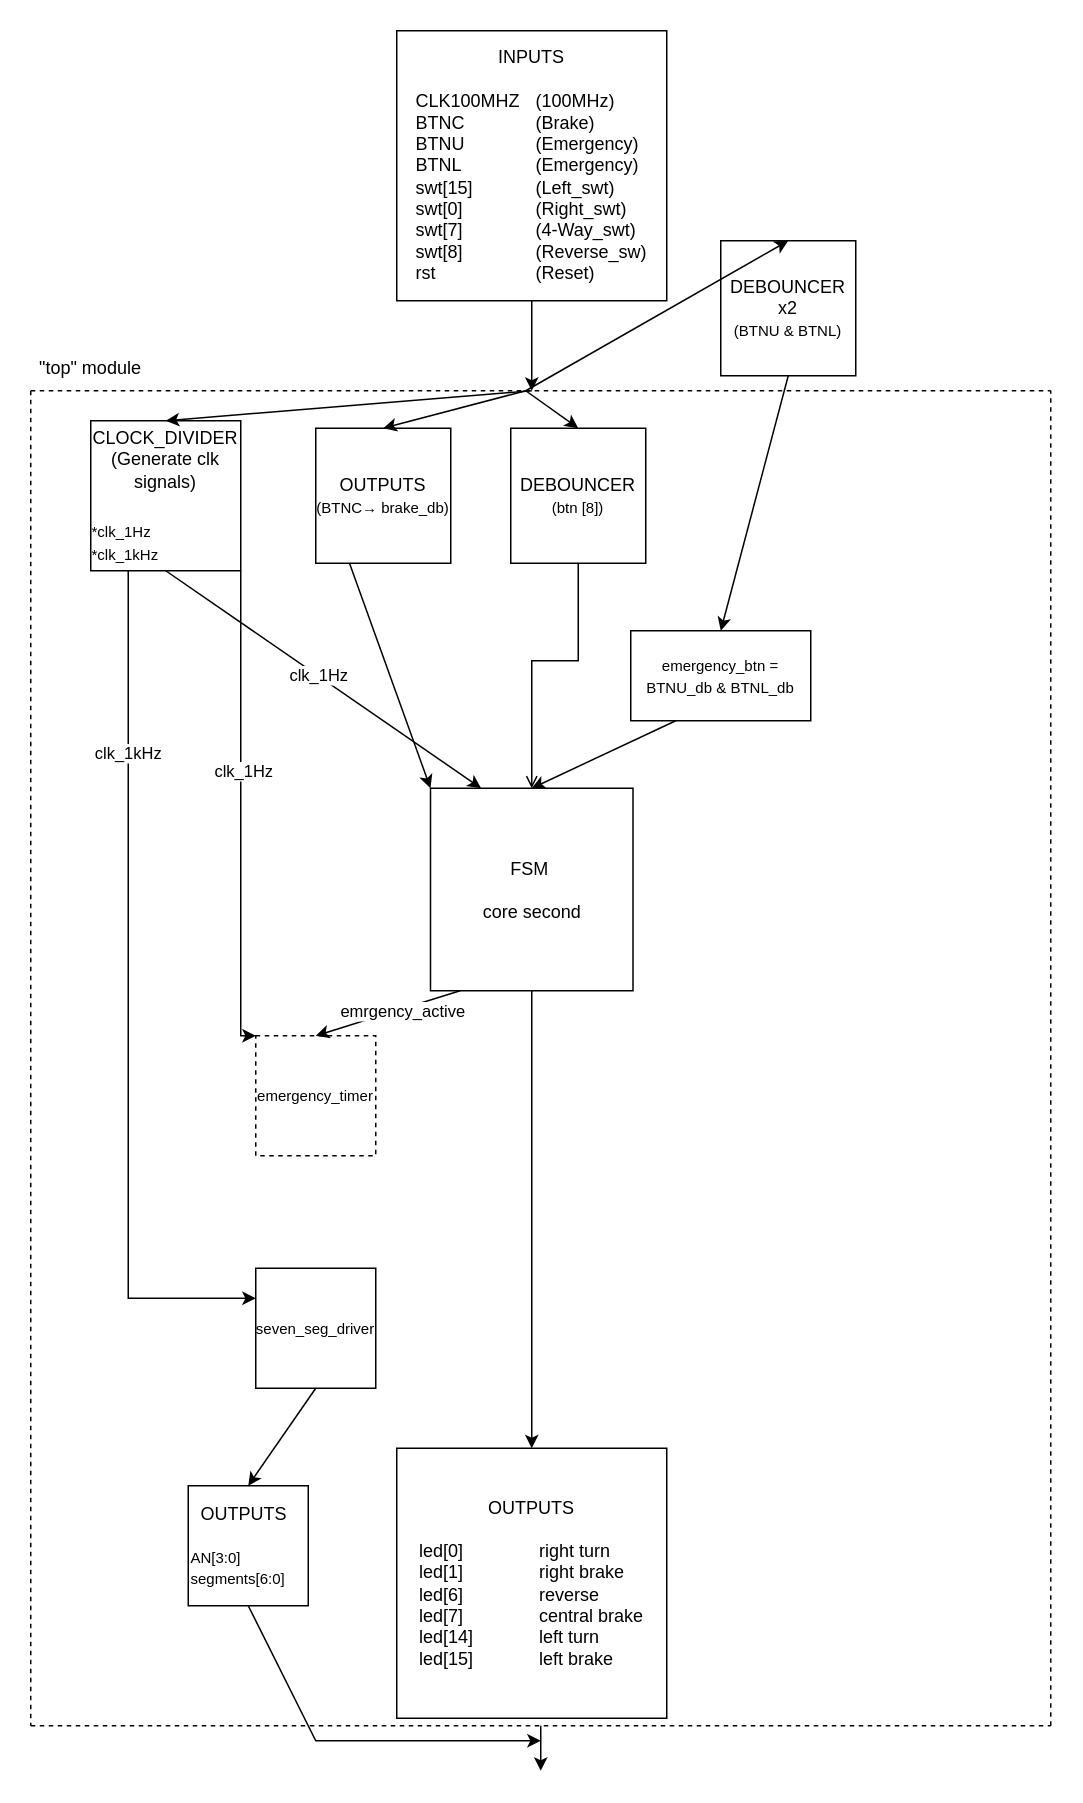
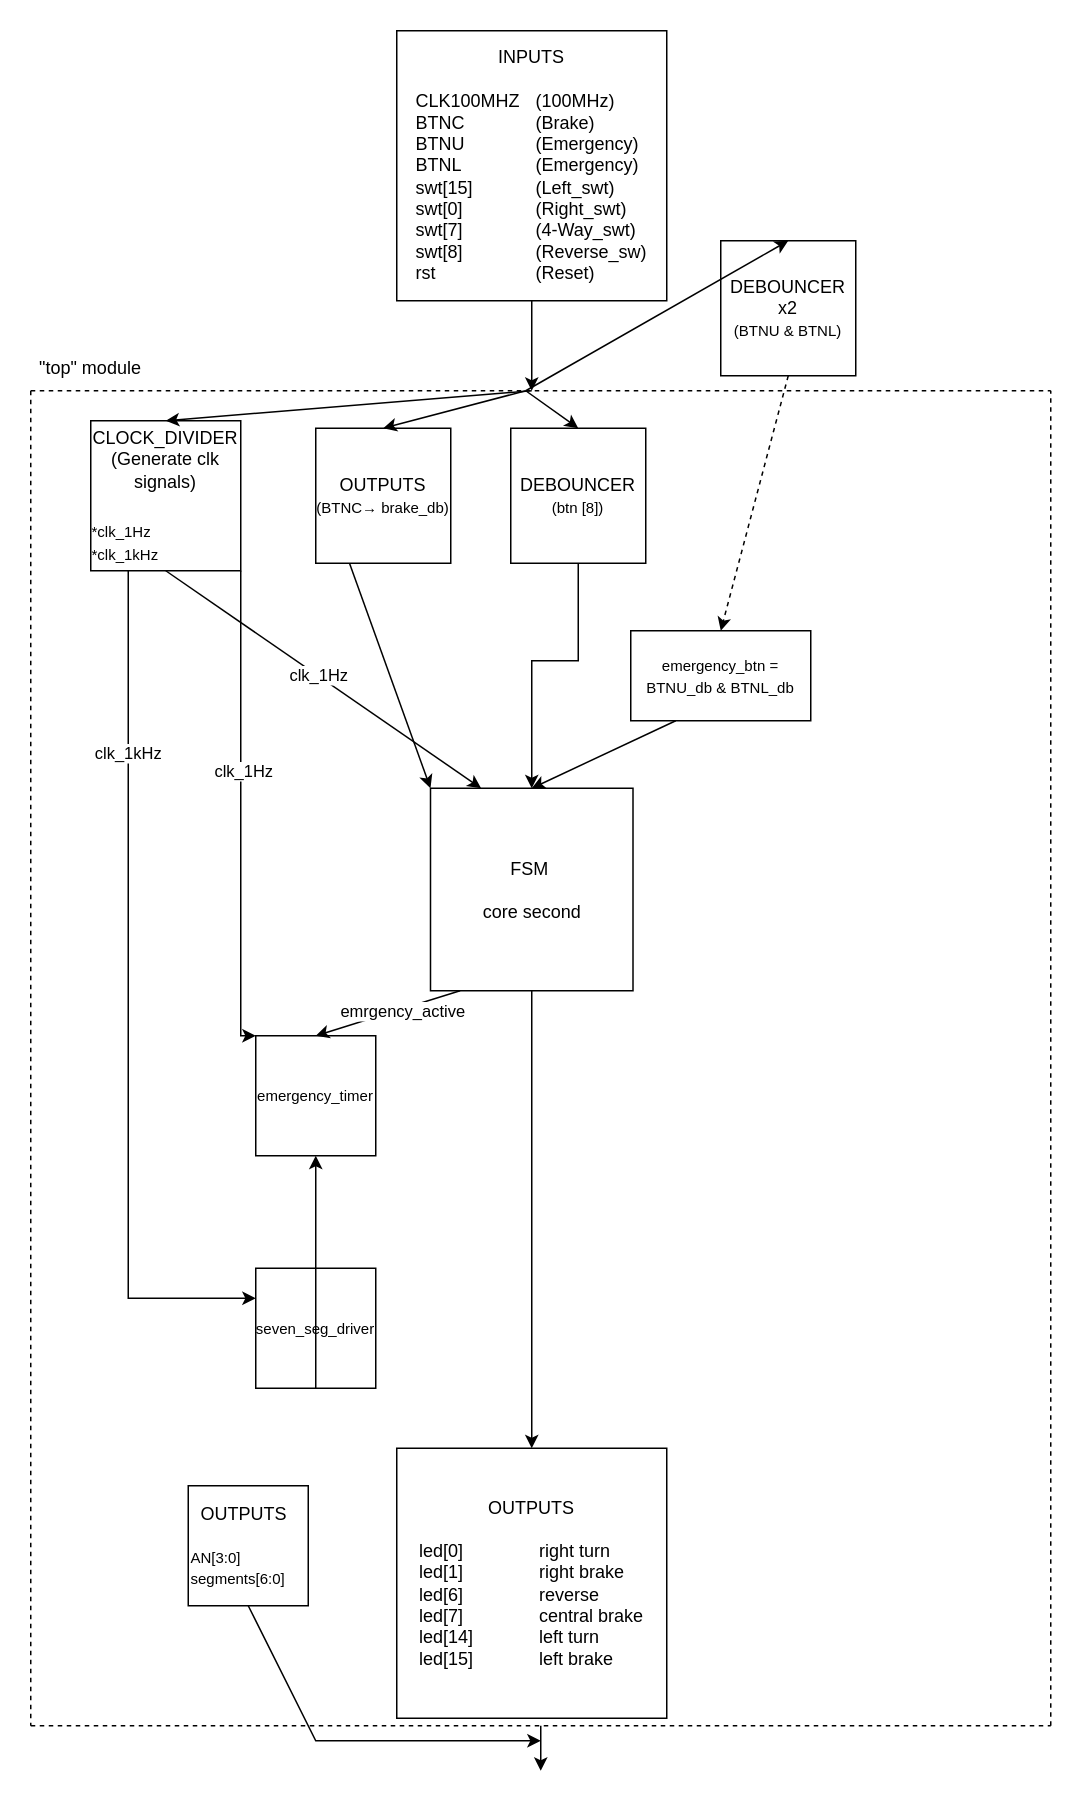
edge "DEBOUNCER x2 (BTNU & BTNL)" -> "emergency_btn = BTNU_db & BTNL_db": style solid -> dashed
edge "DEBOUNCER (btn [8])" -> "FSM core second": arrowhead open -> classic
node "emergency_timer": style dashed -> solid
edge "seven_seg_driver" -> "OUTPUTS AN[3:0] segments[6:0]": now "seven_seg_driver" -> "emergency_timer"
